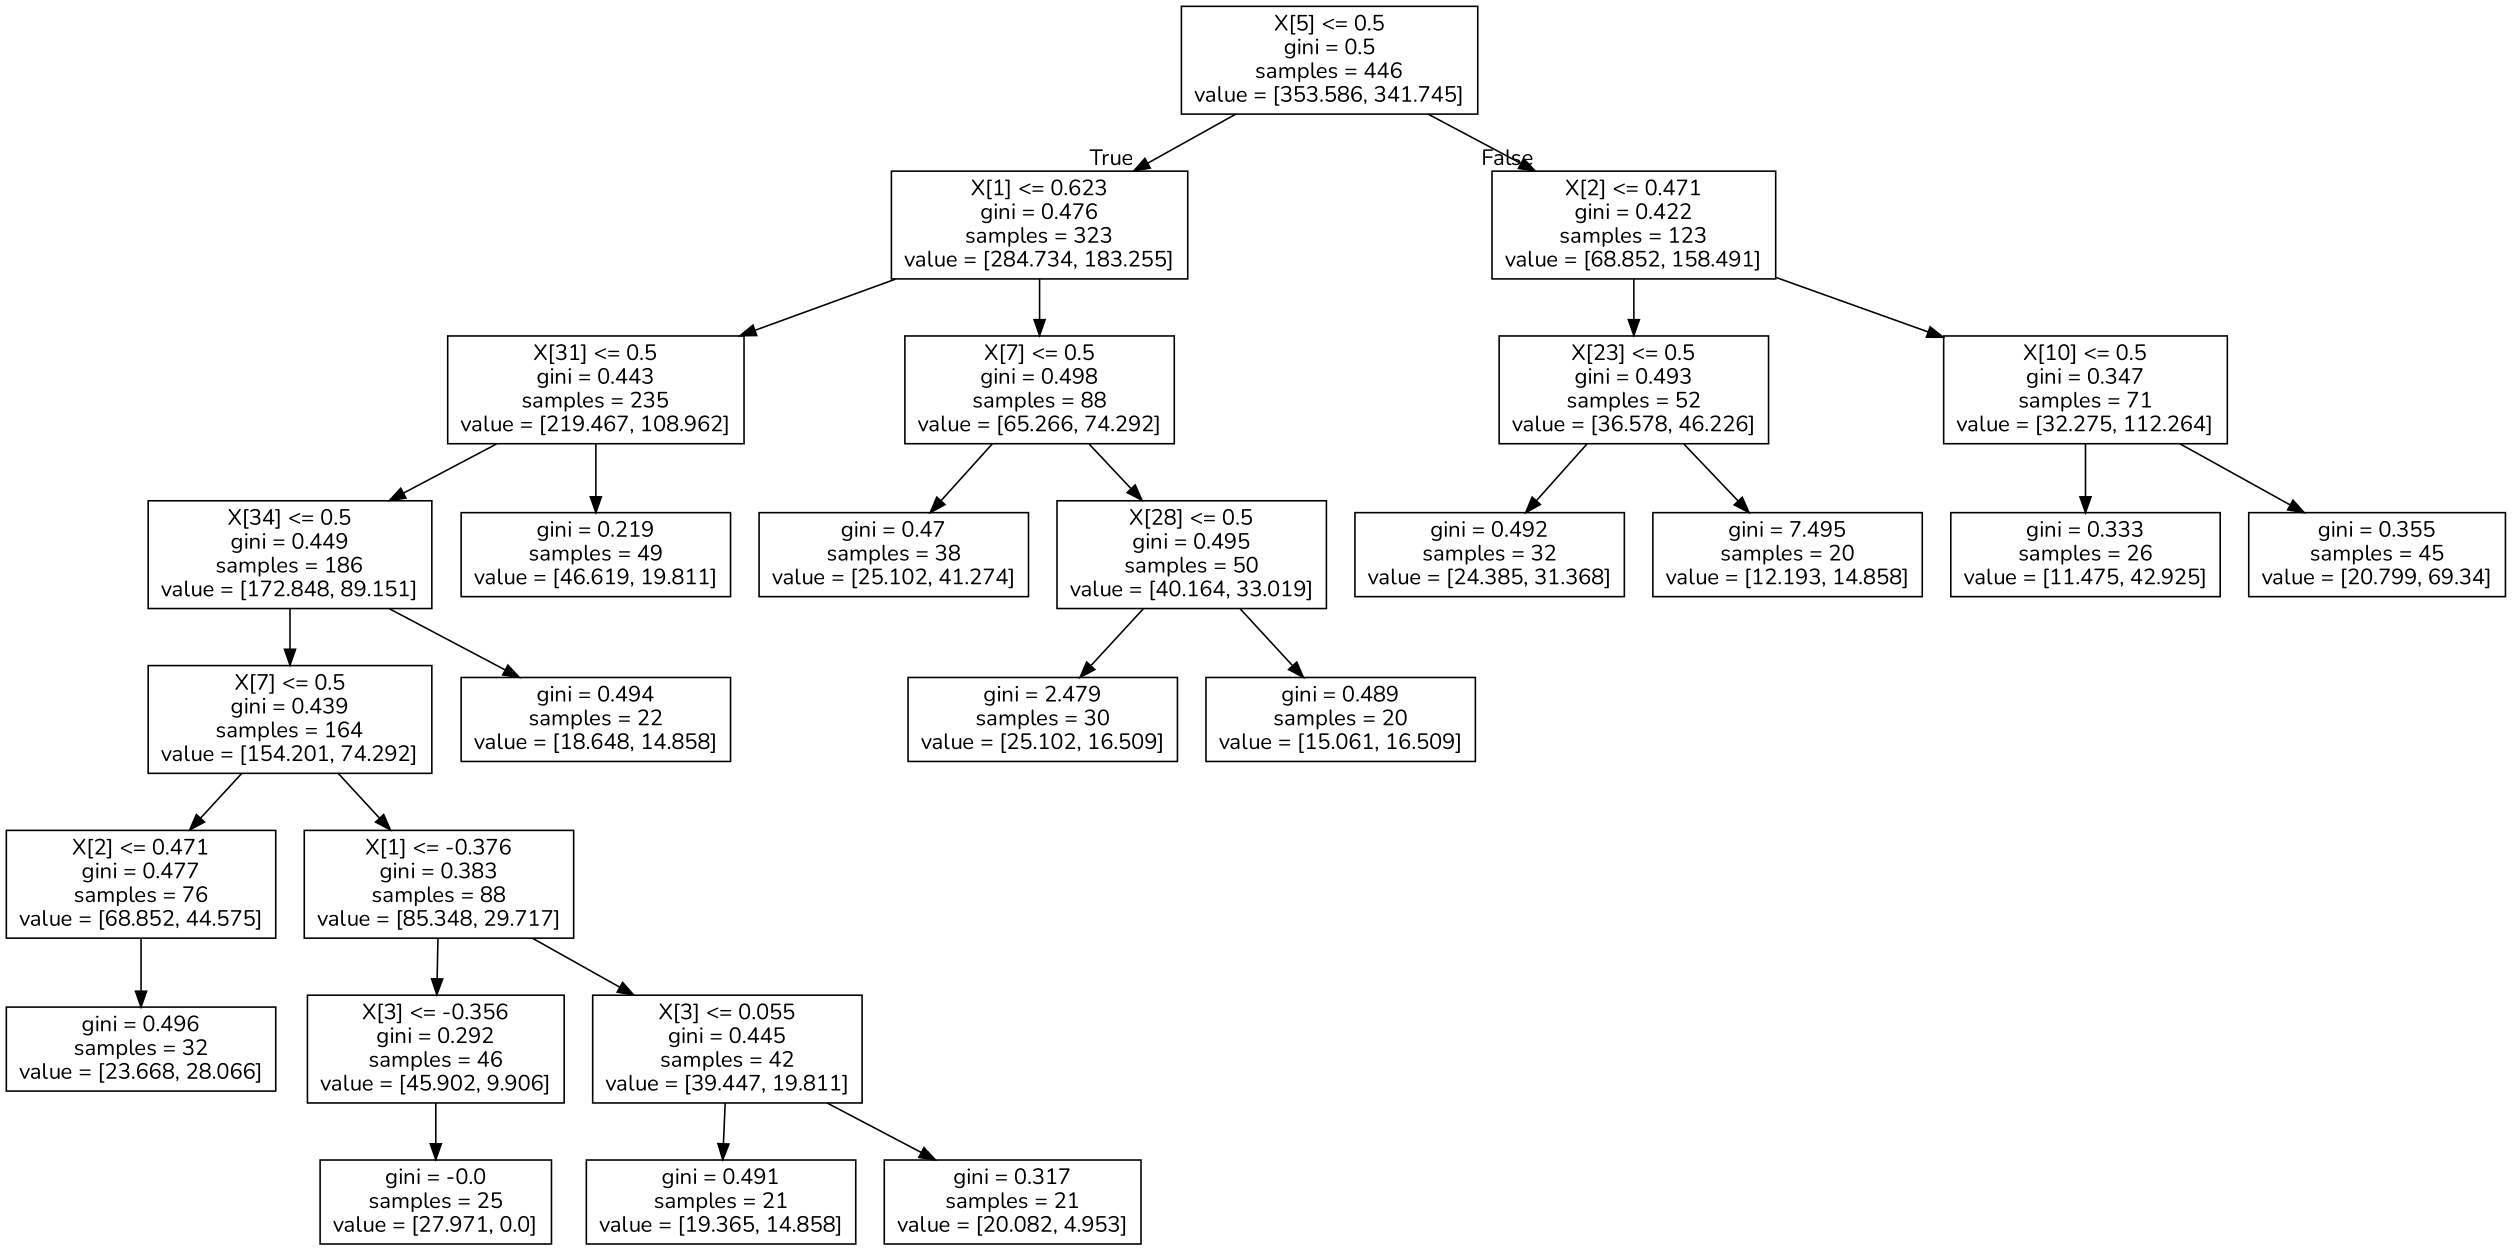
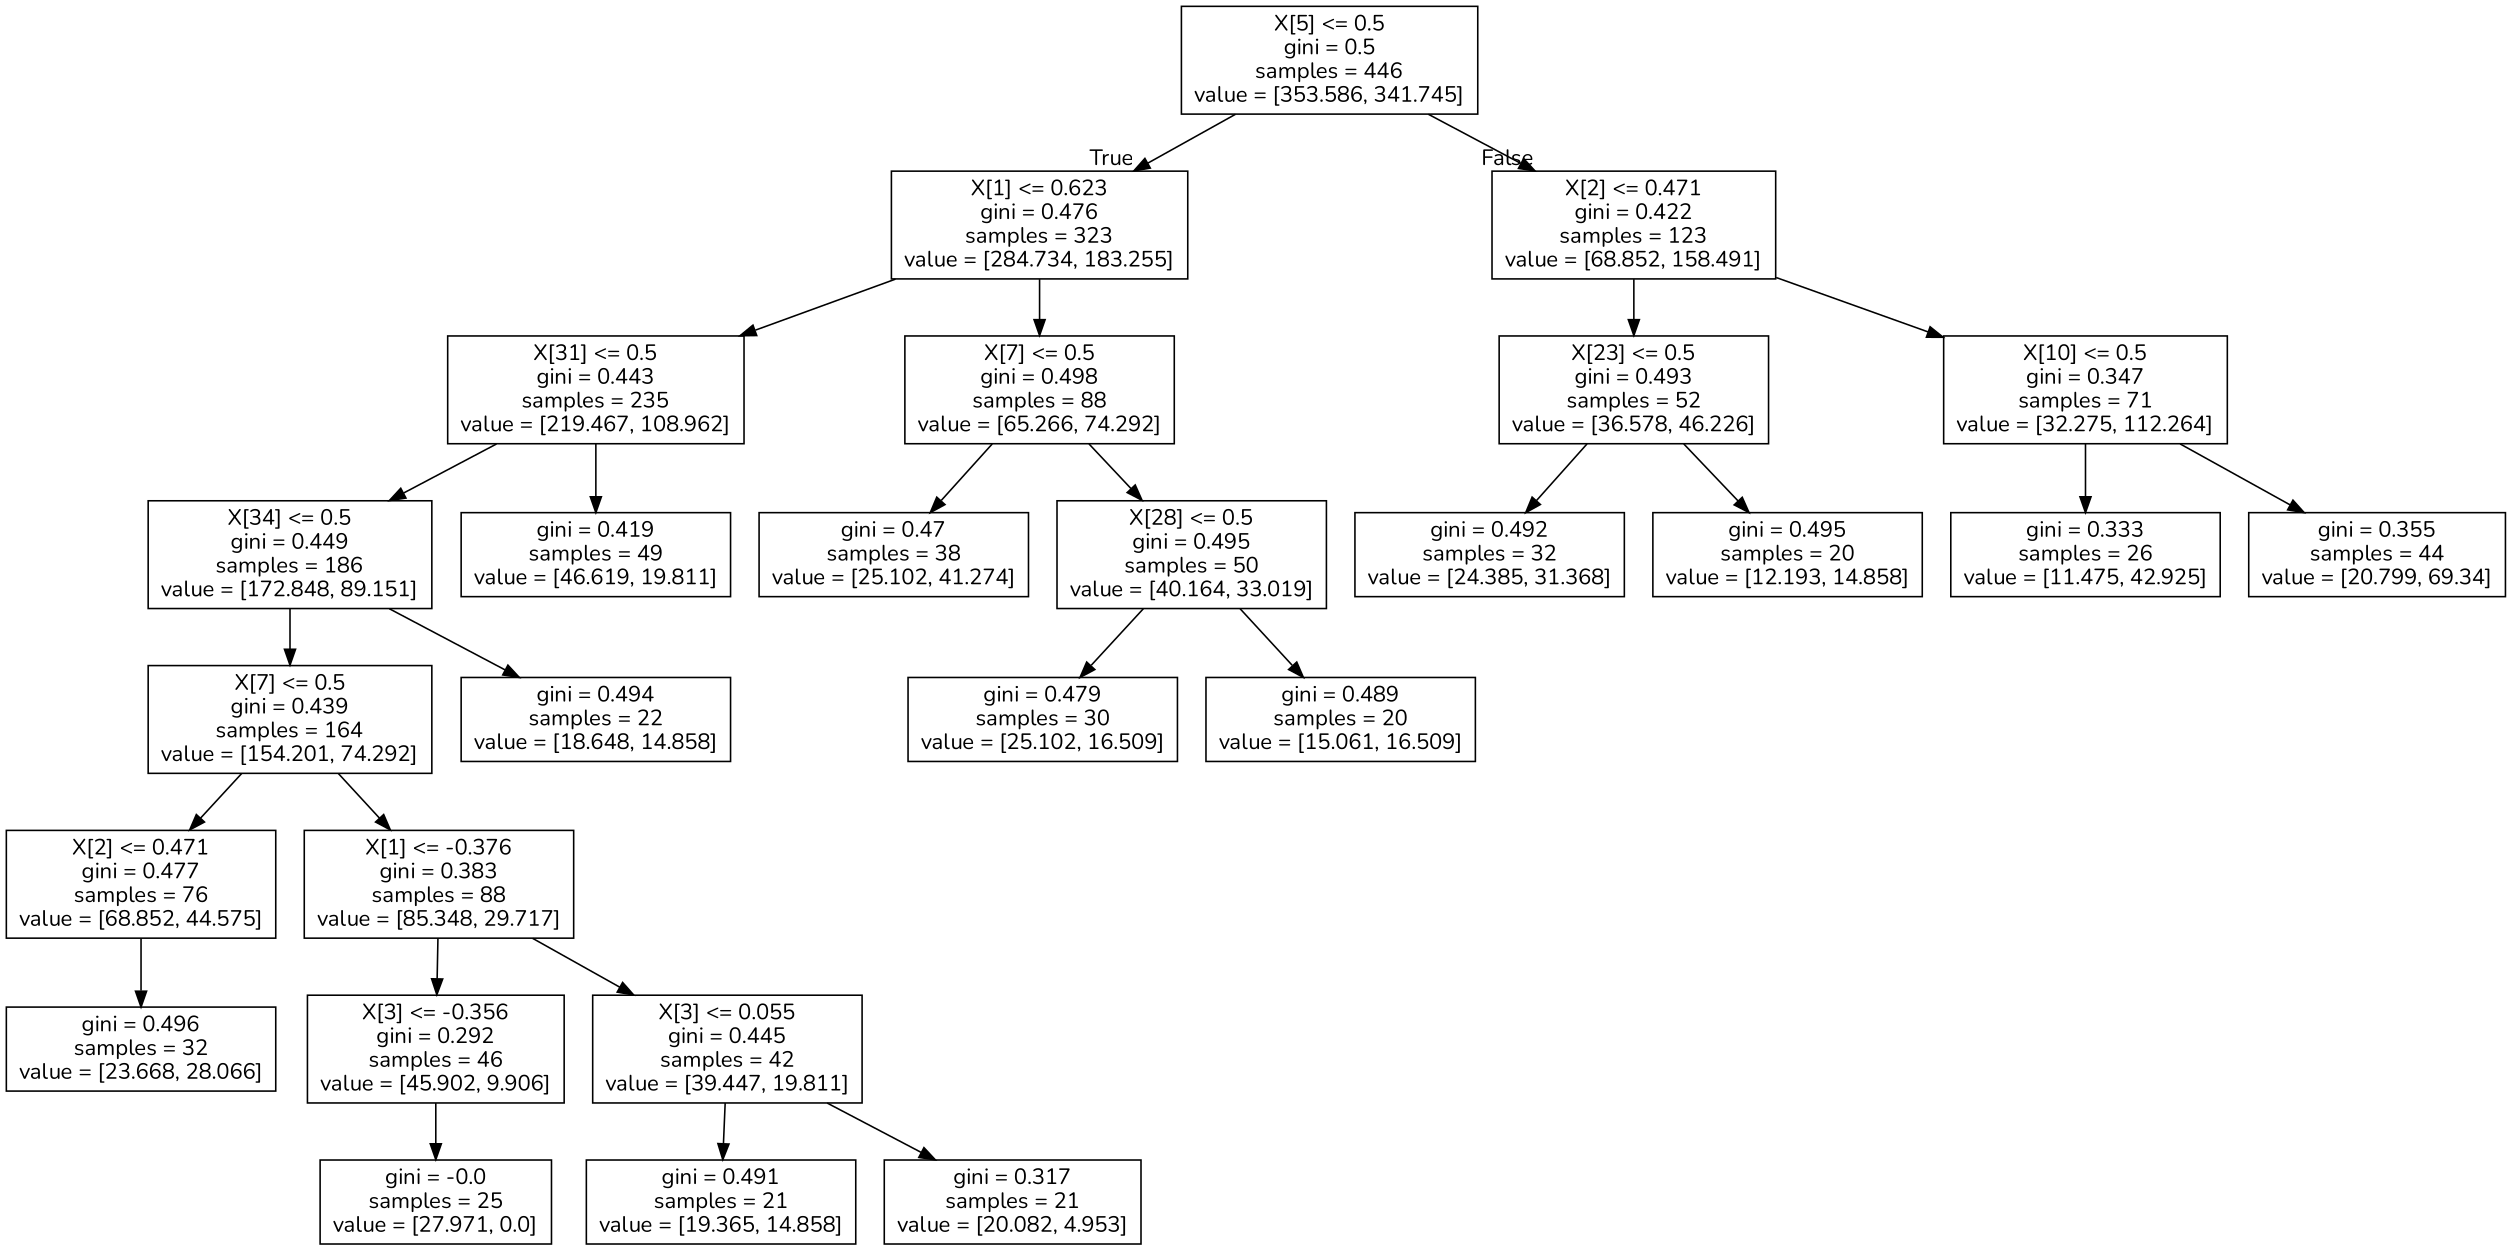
node "gini = 0.219 samples = 49 value = [46.619, 19.811]": label "gini = 0.219 samples = 49 value = [46.619, 19.811]" -> "gini = 0.419 samples = 49 value = [46.619, 19.811]"
node "gini = 7.495 samples = 20 value = [12.193, 14.858]": label "gini = 7.495 samples = 20 value = [12.193, 14.858]" -> "gini = 0.495 samples = 20 value = [12.193, 14.858]"
node "gini = 0.355 samples = 45 value = [20.799, 69.34]": label "gini = 0.355 samples = 45 value = [20.799, 69.34]" -> "gini = 0.355 samples = 44 value = [20.799, 69.34]"
node "gini = 2.479 samples = 30 value = [25.102, 16.509]": label "gini = 2.479 samples = 30 value = [25.102, 16.509]" -> "gini = 0.479 samples = 30 value = [25.102, 16.509]"
